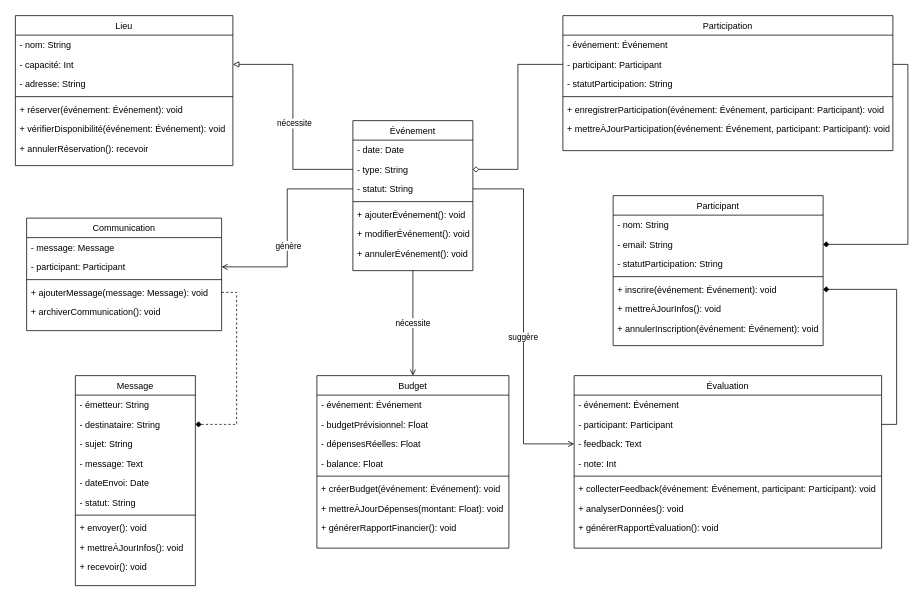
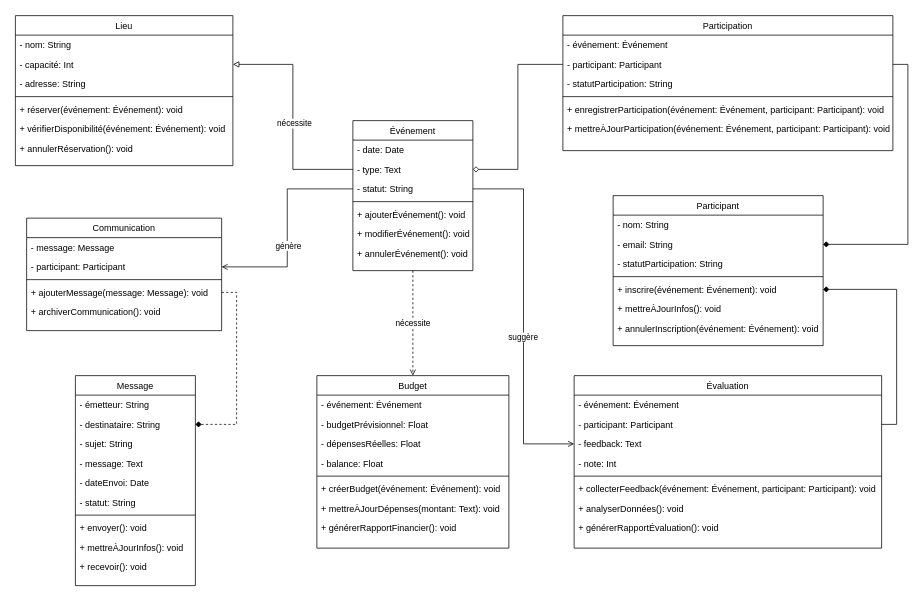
node "+ annulerRéservation(): recevoir": label "+ annulerRéservation(): recevoir" -> "+ annulerRéservation(): void"
node "- type: String": label "- type: String" -> "- type: Text"
edge "Événement" -> "Budget": style solid -> dashed
node "+ mettreÀJourDépenses(montant: Float): void": label "+ mettreÀJourDépenses(montant: Float): void" -> "+ mettreÀJourDépenses(montant: Text): void"
